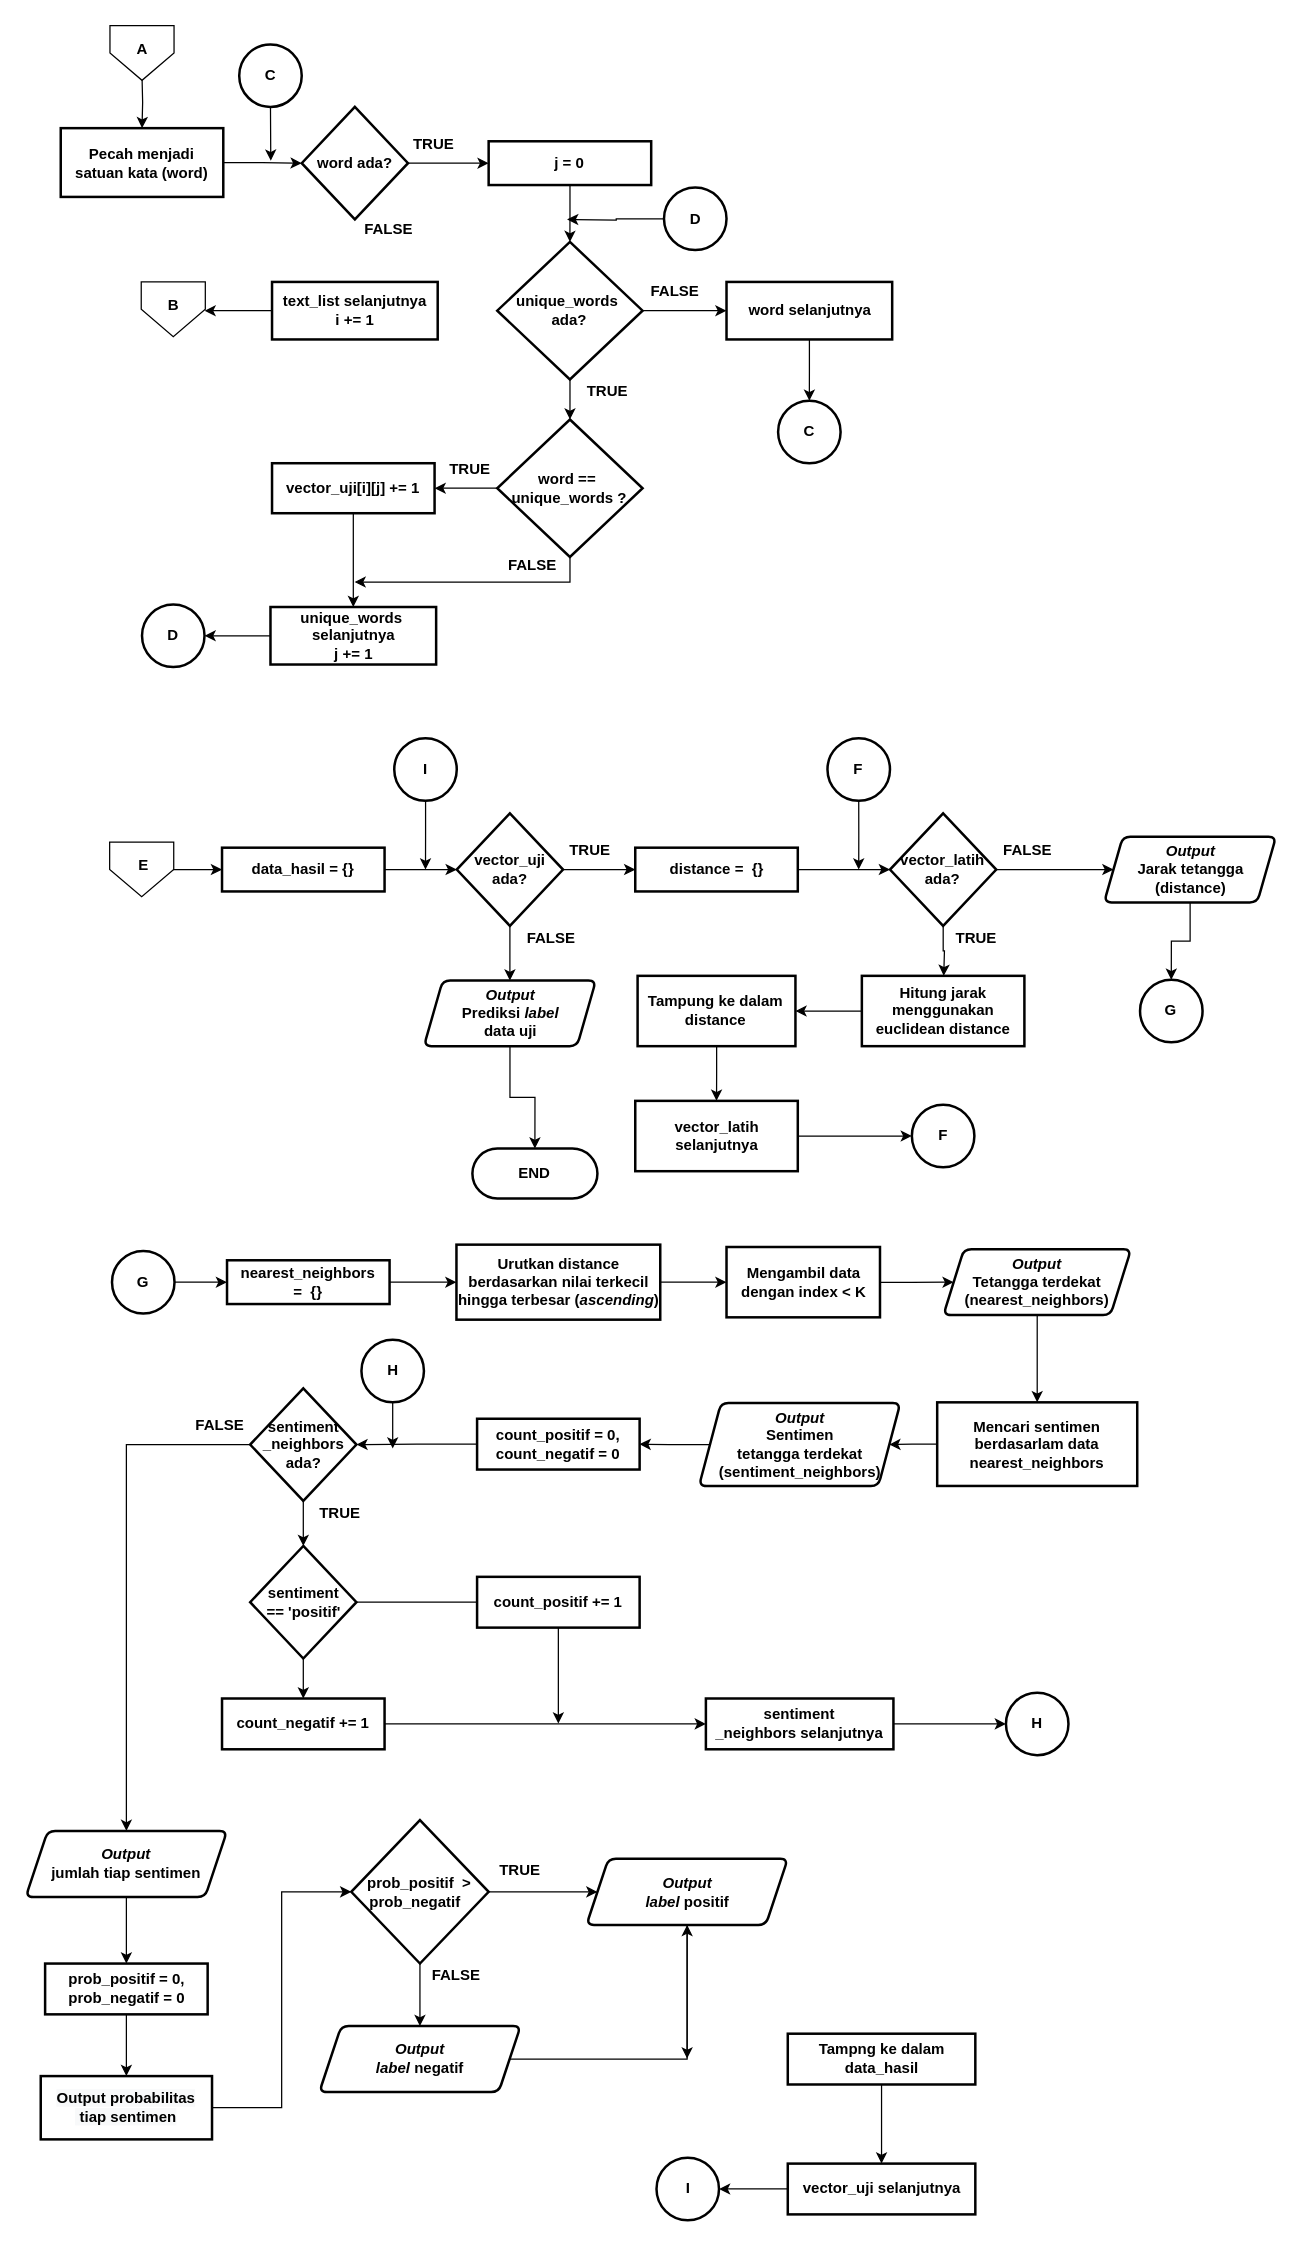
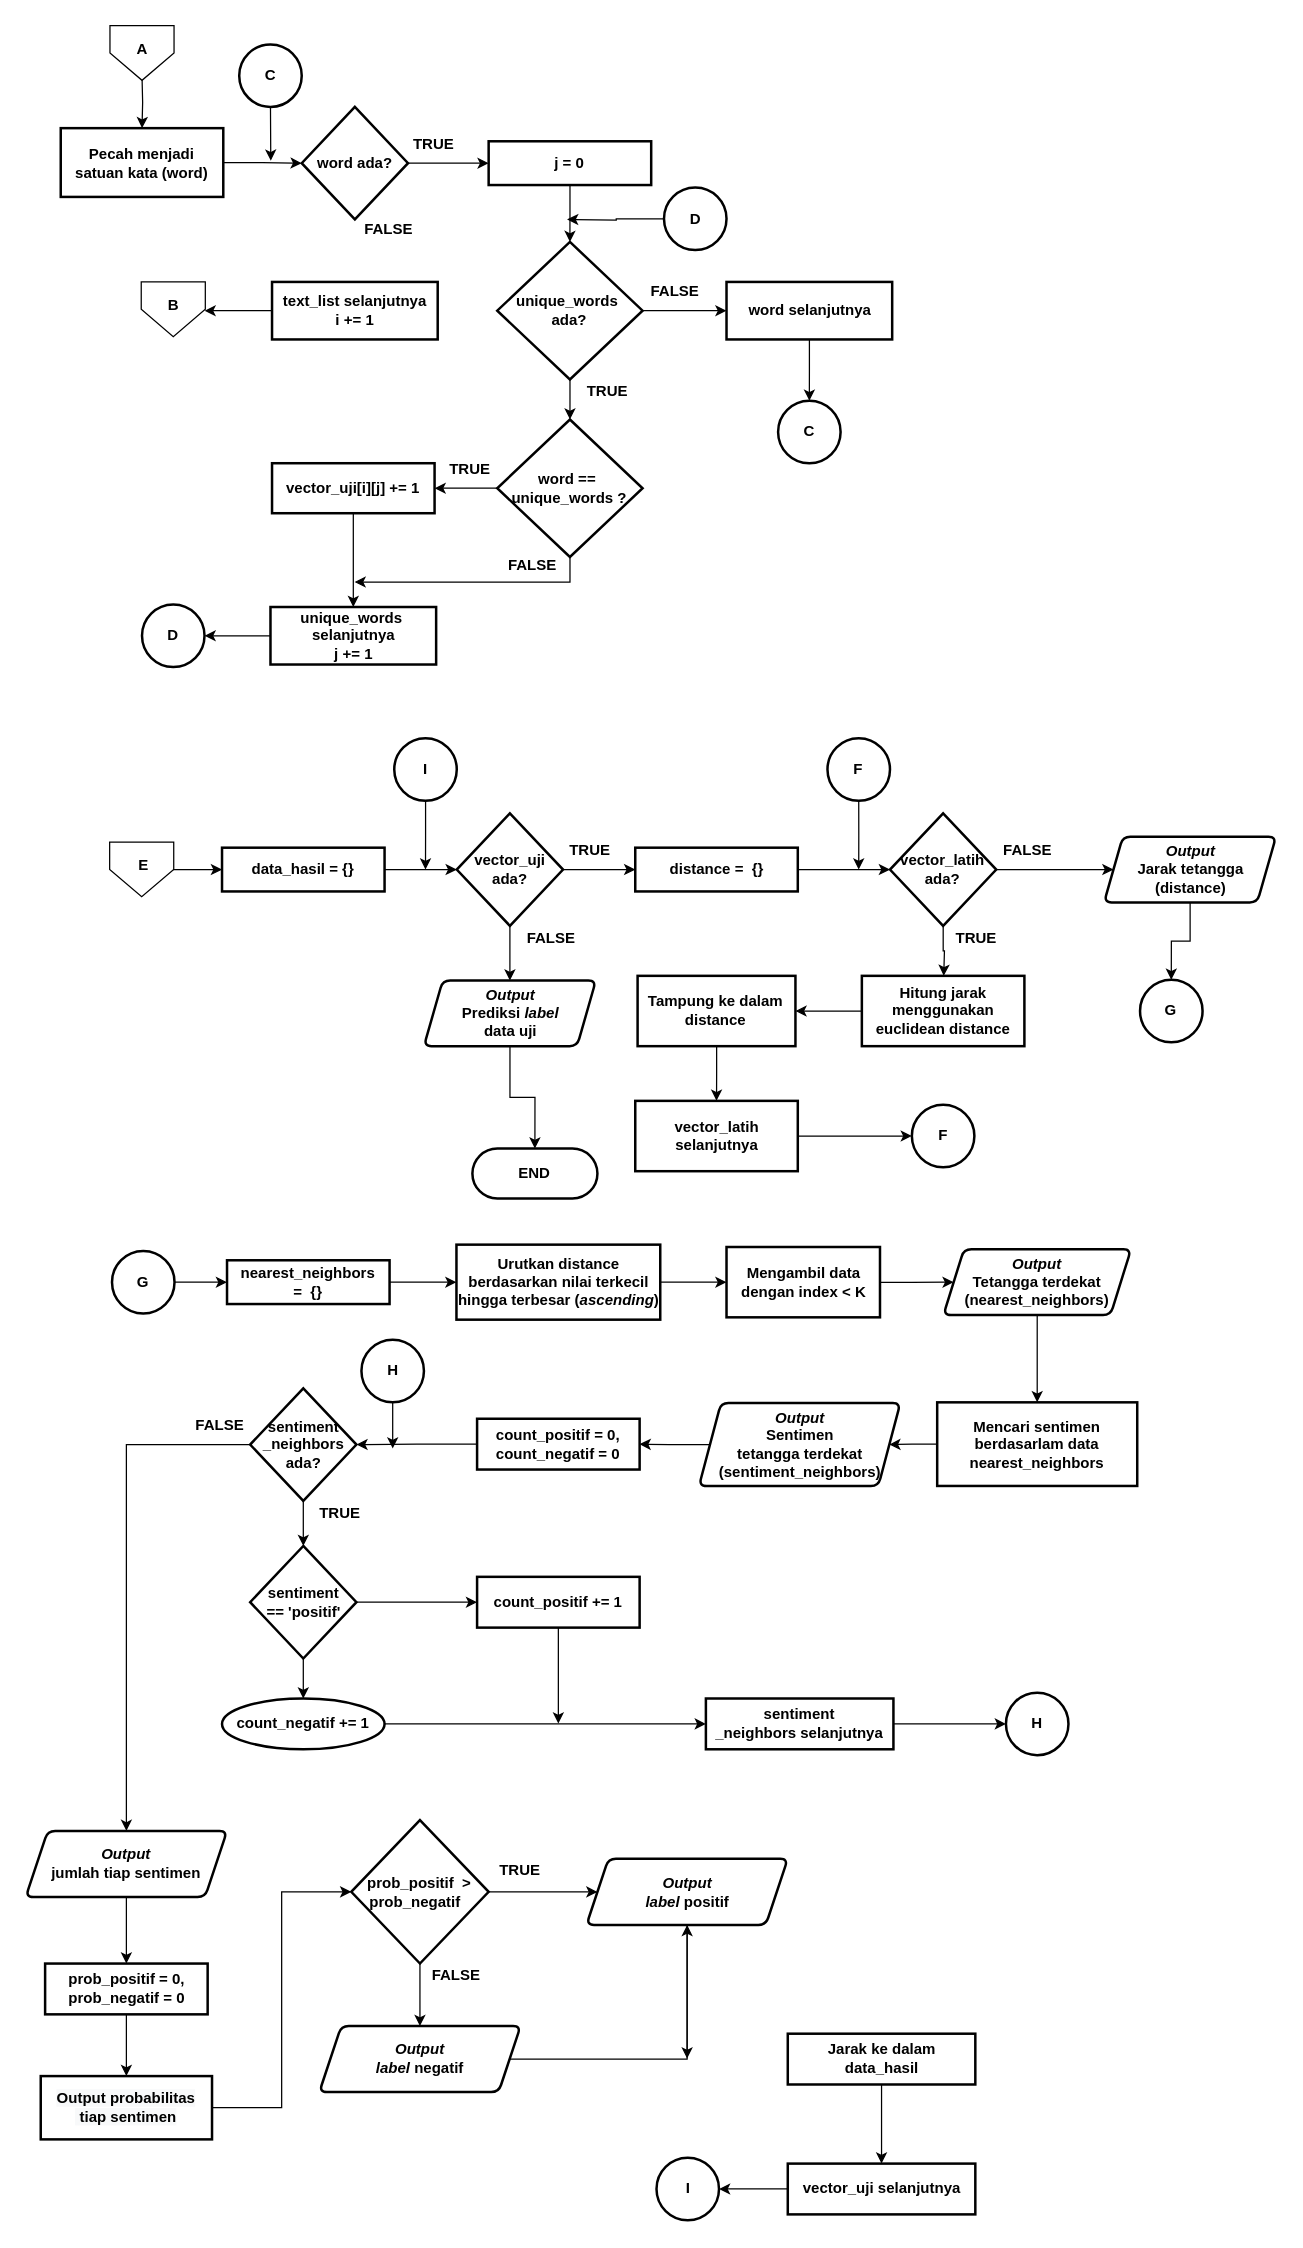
edge "sentiment == 'positif'" -- "count_positif += 1": arrowhead none -> classic
node "count_negatif += 1": shape rounded rectangle -> ellipse
node "Tampng ke dalam data_hasil": label "Tampng ke dalam data_hasil" -> "Jarak ke dalam data_hasil"
